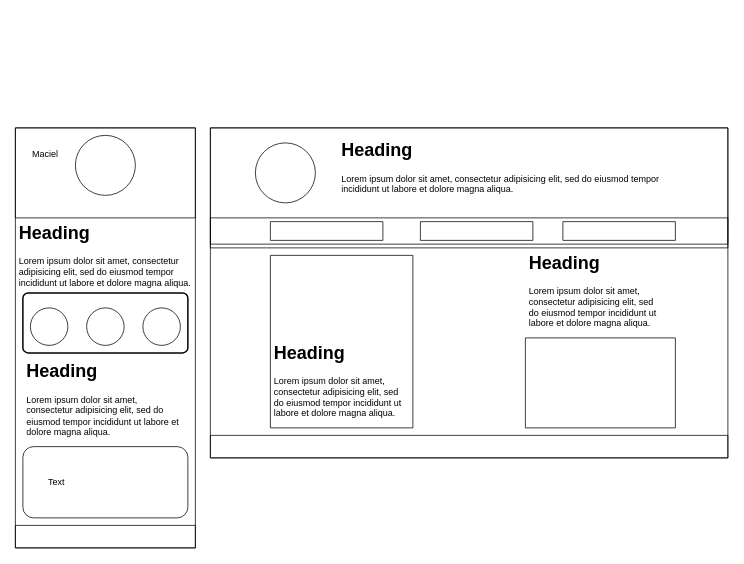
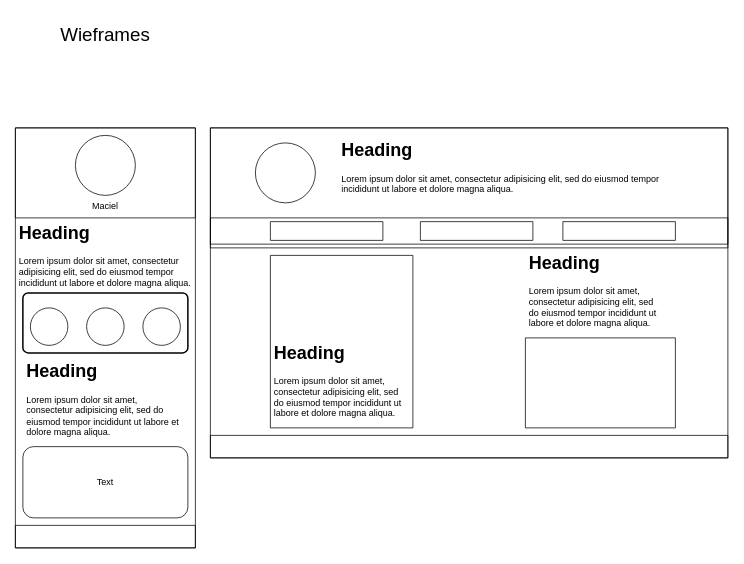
node "Wieframes": added
node "Maciel": moved (45, 154) -> (105, 207)
node "Text": moved (57, 482) -> (105, 482)
